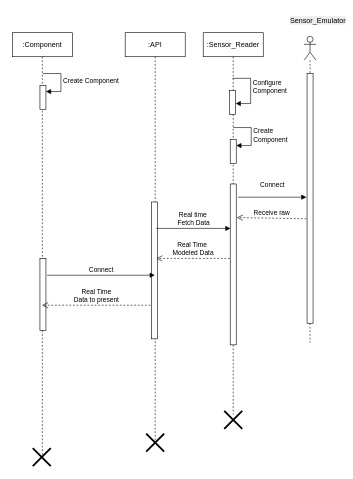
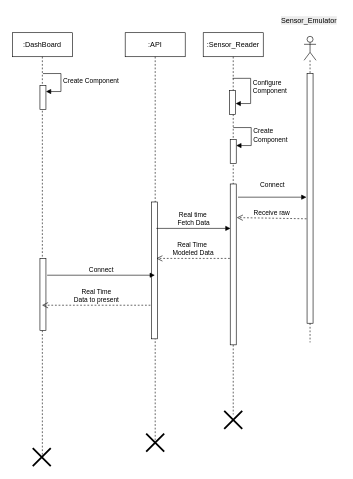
node "Sensor_Emulator": moved (319, 21) -> (310, 21)
node ":Component": label ":Component" -> ":DashBoard"
